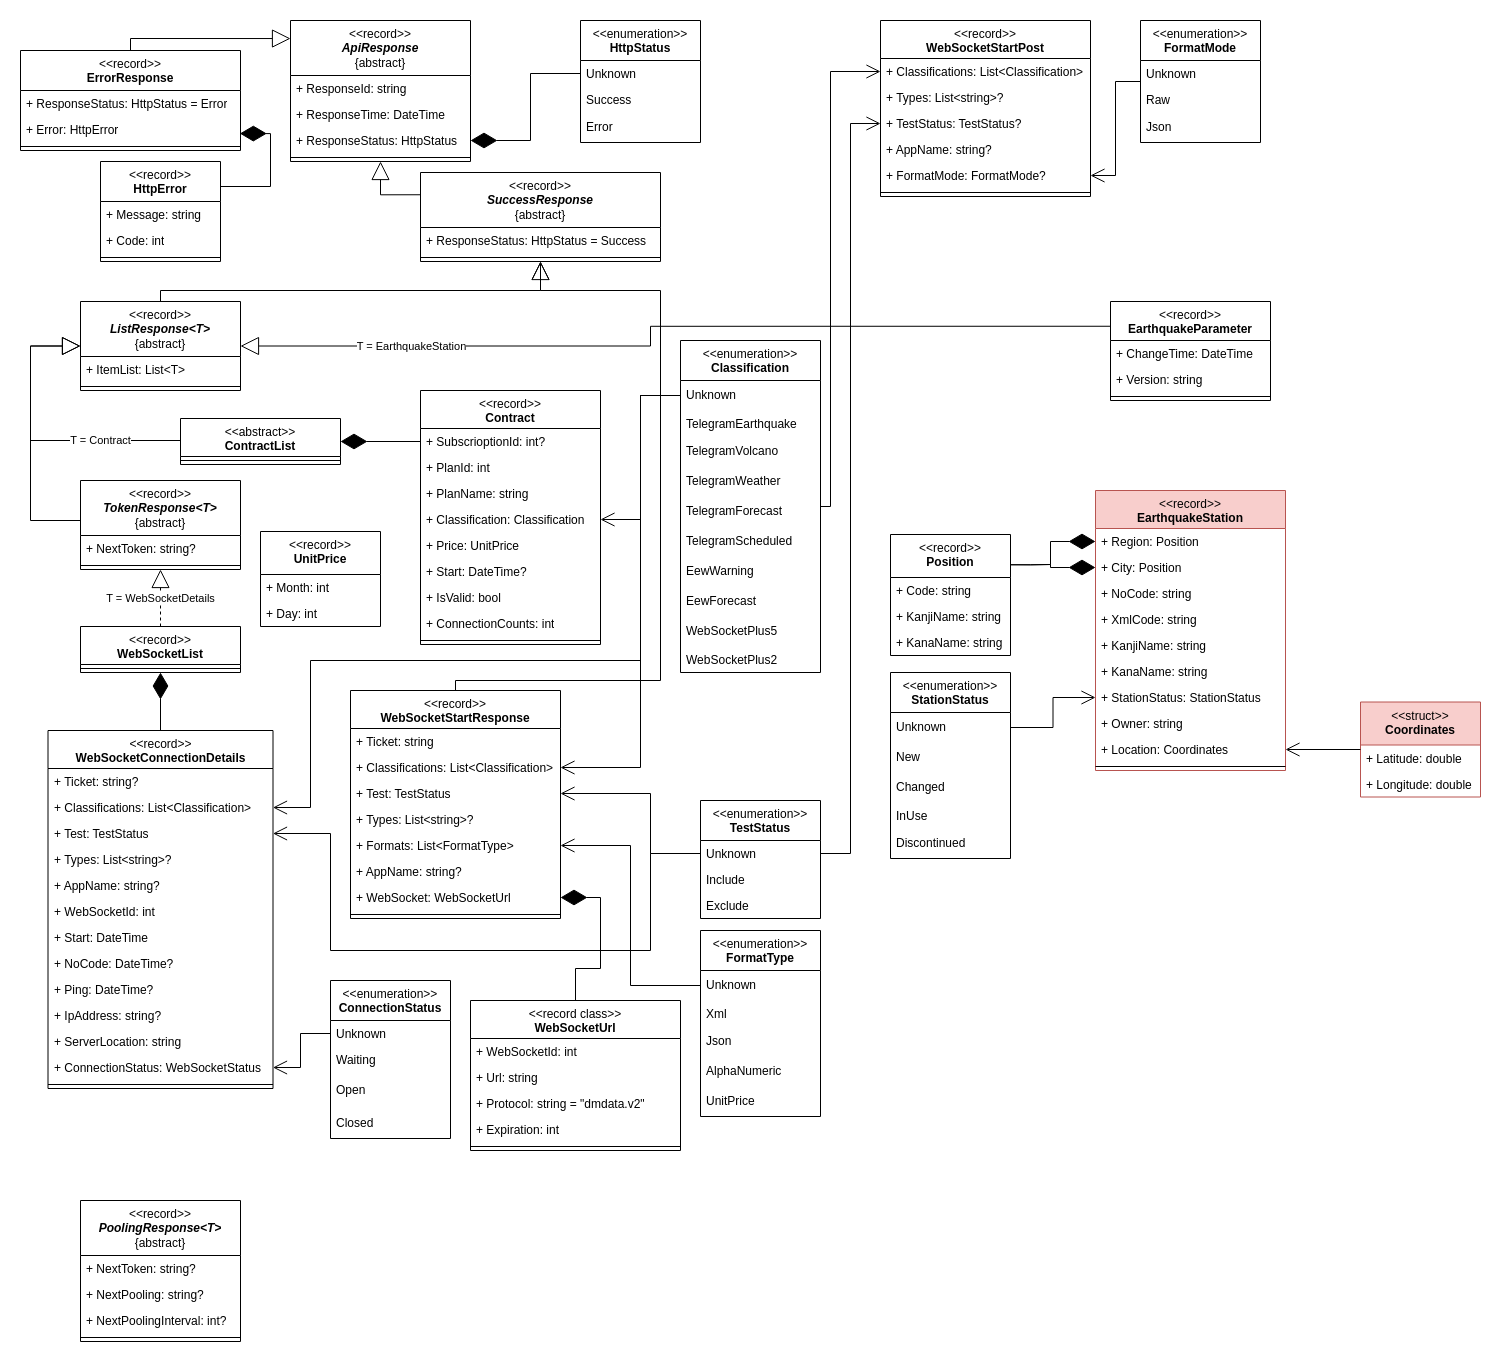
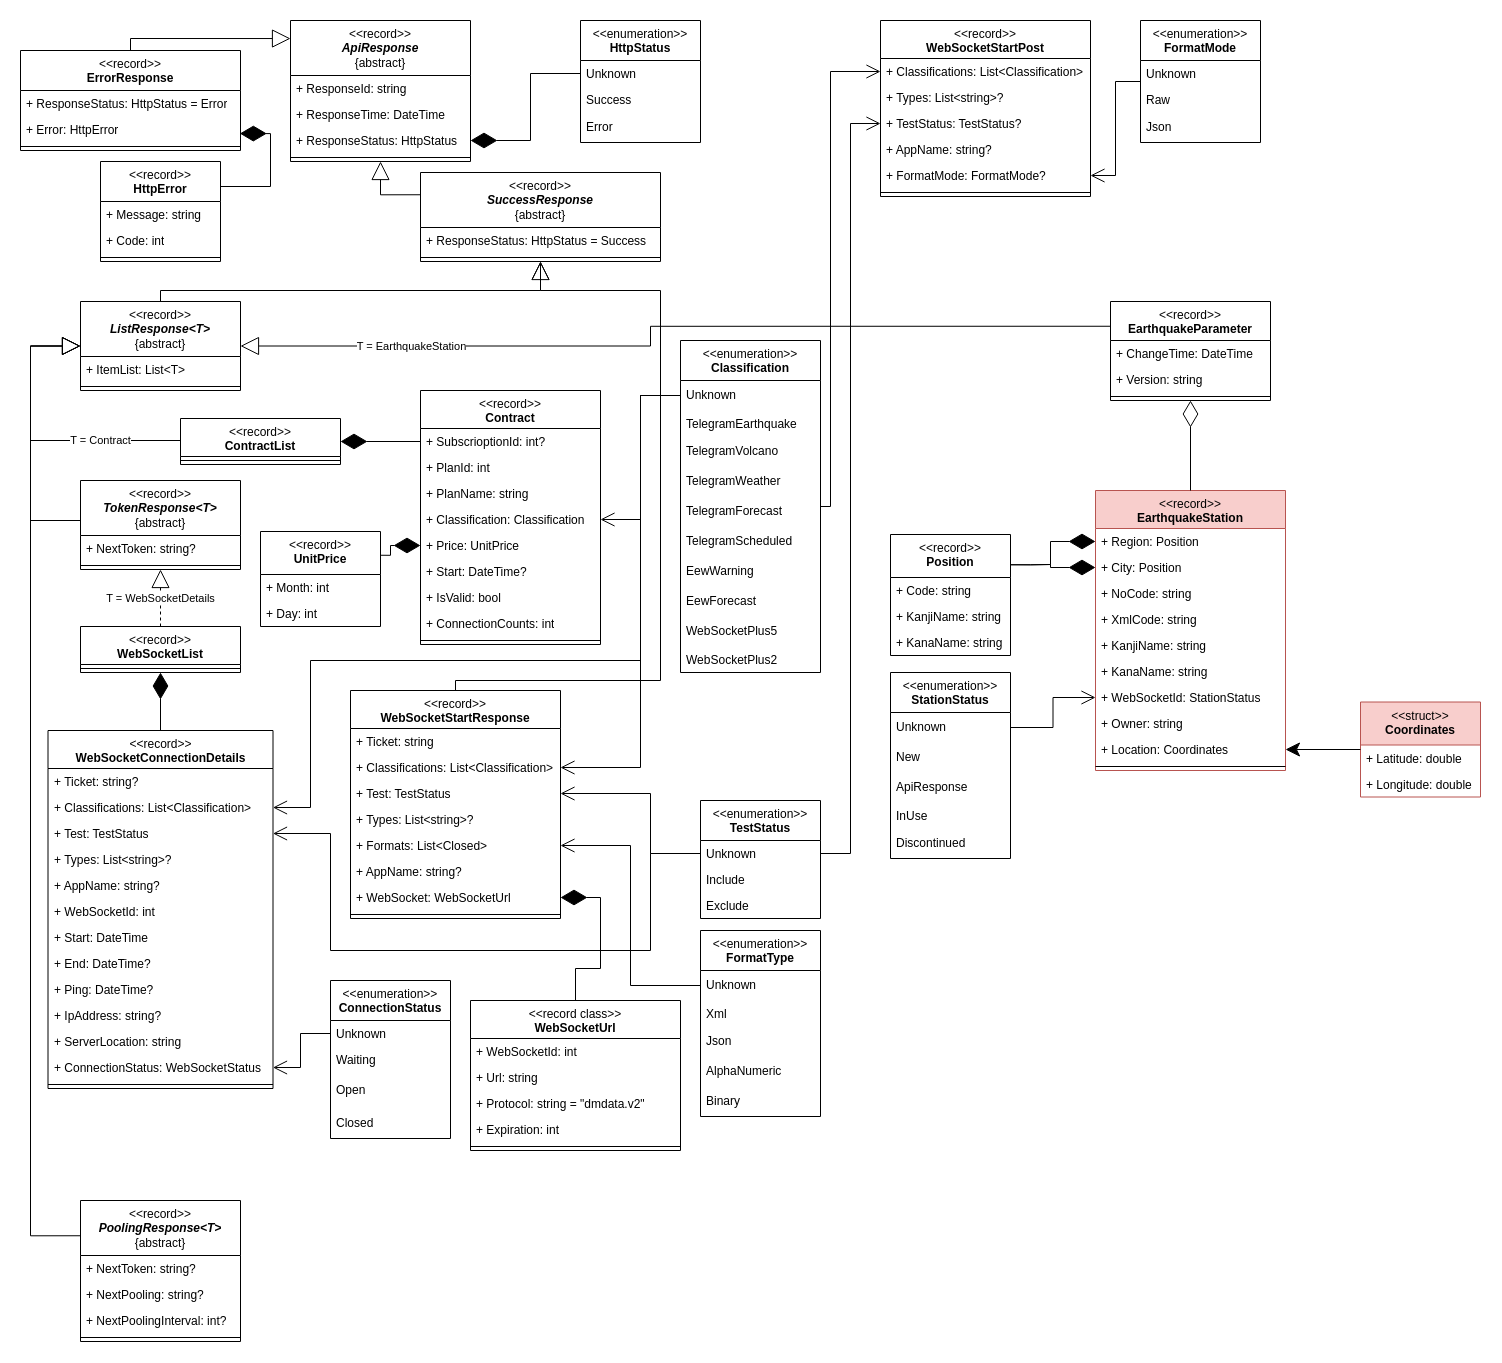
node "<<abstract>> ContractList": label "<<abstract>> ContractList" -> "<<record>> ContractList"
edge "<<record>> EarthquakeStation" -> "<<record>> EarthquakeParameter": added
edge "<<record>> UnitPrice" -> "+ Price: UnitPrice": added
node "+ StationStatus: StationStatus": label "+ StationStatus: StationStatus" -> "+ WebSocketId: StationStatus"
edge "<<struct>> Coordinates" -> "+ Location: Coordinates": arrowhead open -> classic
node "Changed": label "Changed" -> "ApiResponse"
node "+ Formats: List<FormatType>": label "+ Formats: List<FormatType>" -> "+ Formats: List<Closed>"
edge "<<record>> PoolingResponse<T> {abstract}" -> "<<record>> ListResponse<T> {abstract}": added
node "+ NoCode: DateTime?": label "+ NoCode: DateTime?" -> "+ End: DateTime?"
node "UnitPrice": label "UnitPrice" -> "Binary"
